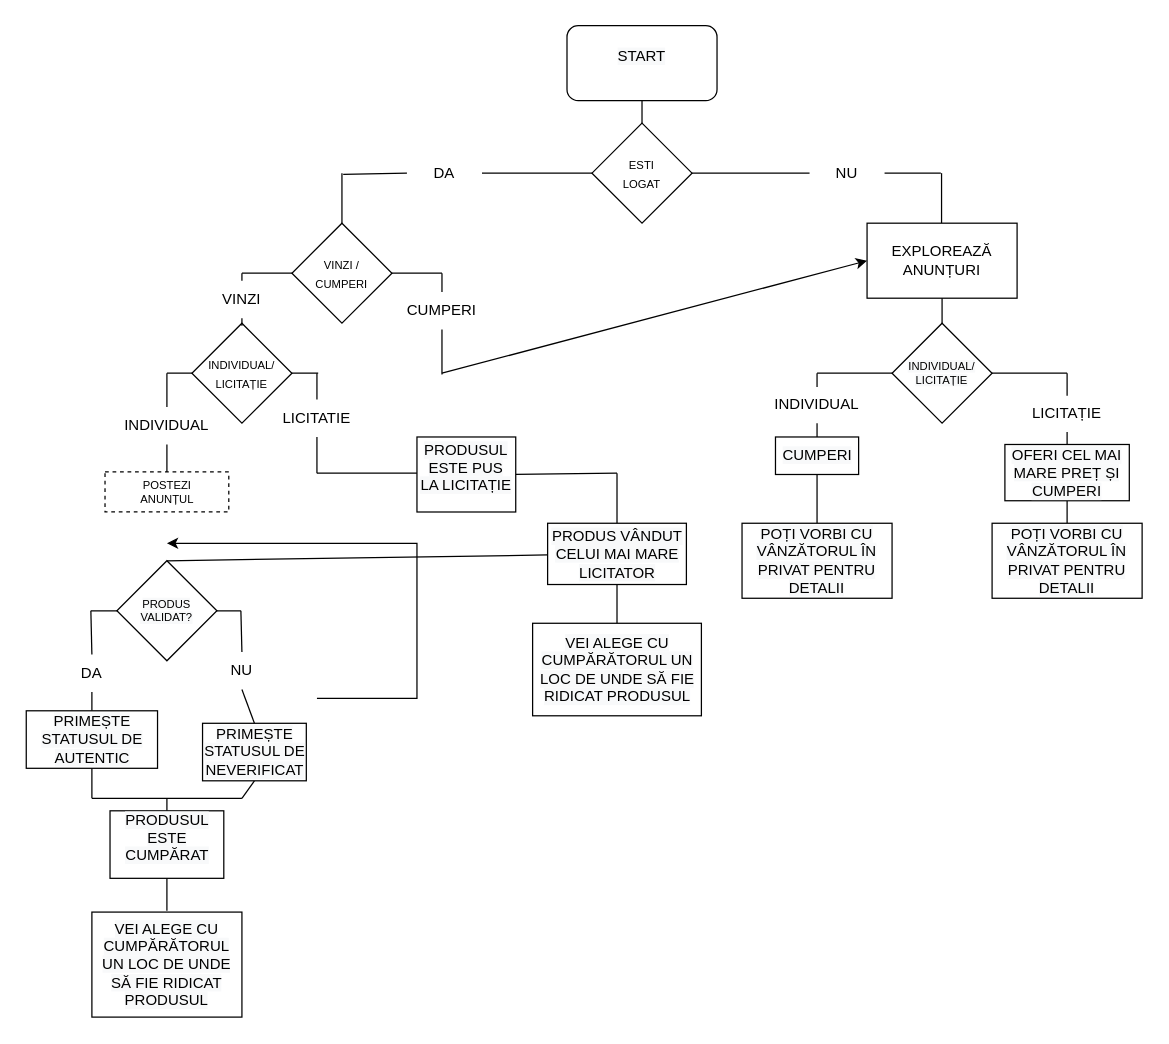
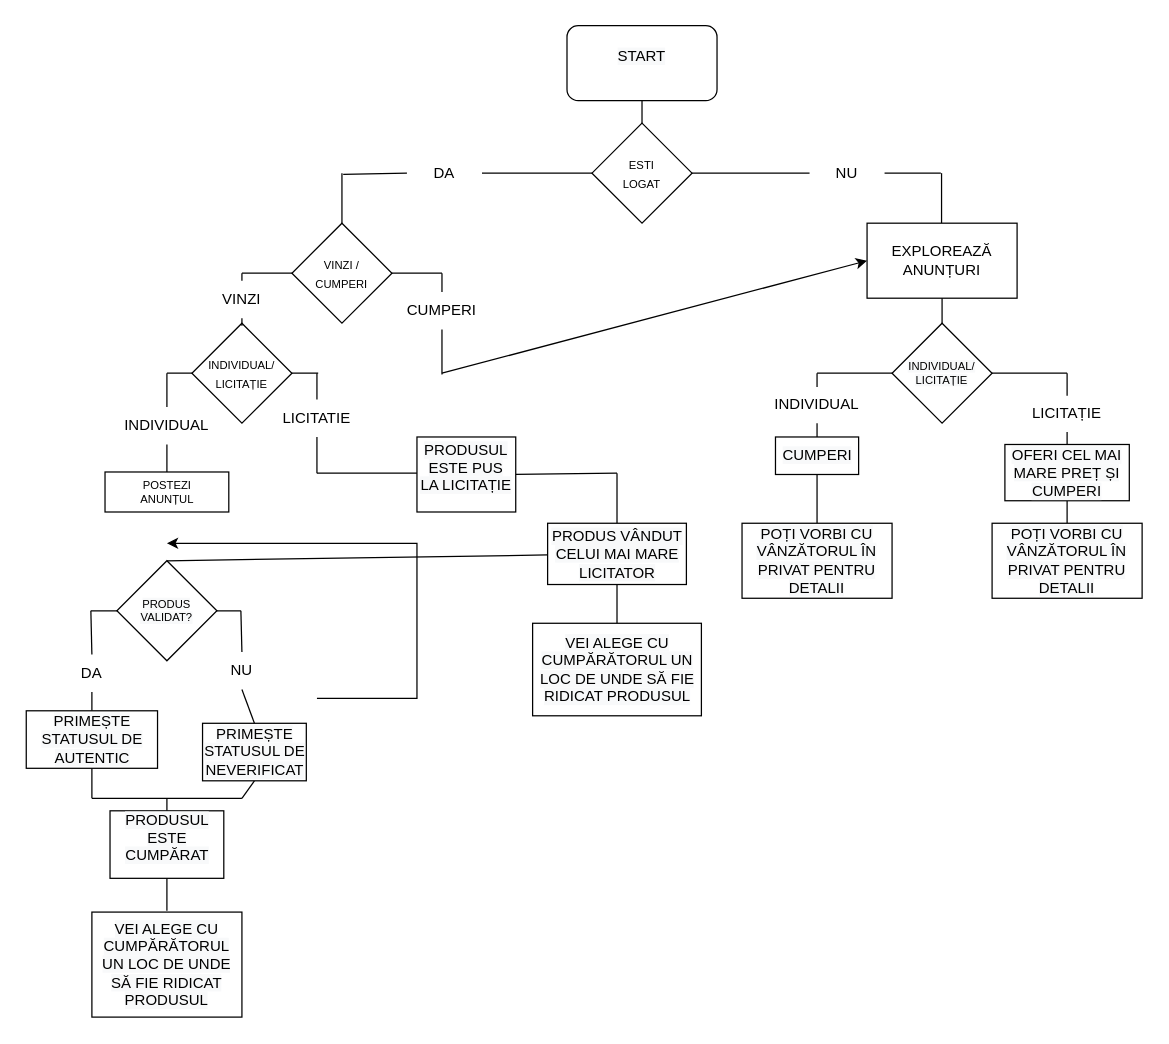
node "POSTEZI ANUNȚUL": style dashed -> solid
